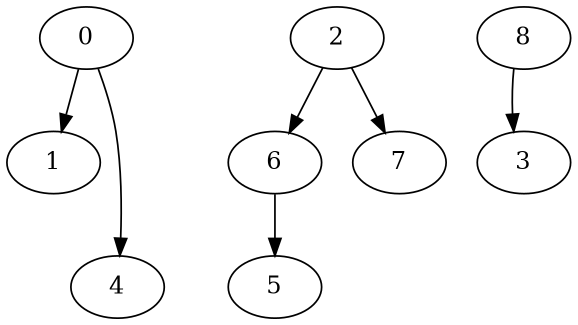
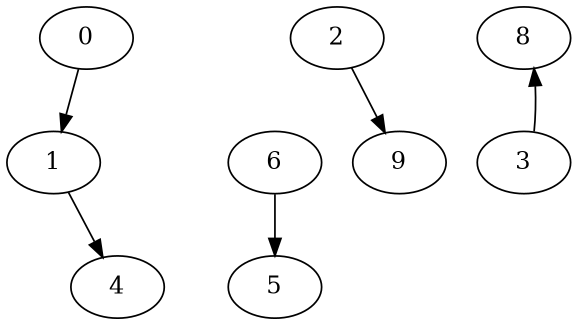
edge "8" -> "3": reversed
edge "2" -> "6": removed
edge "0" -> "4": now "1" -> "4"
node "7": label "7" -> "9"
